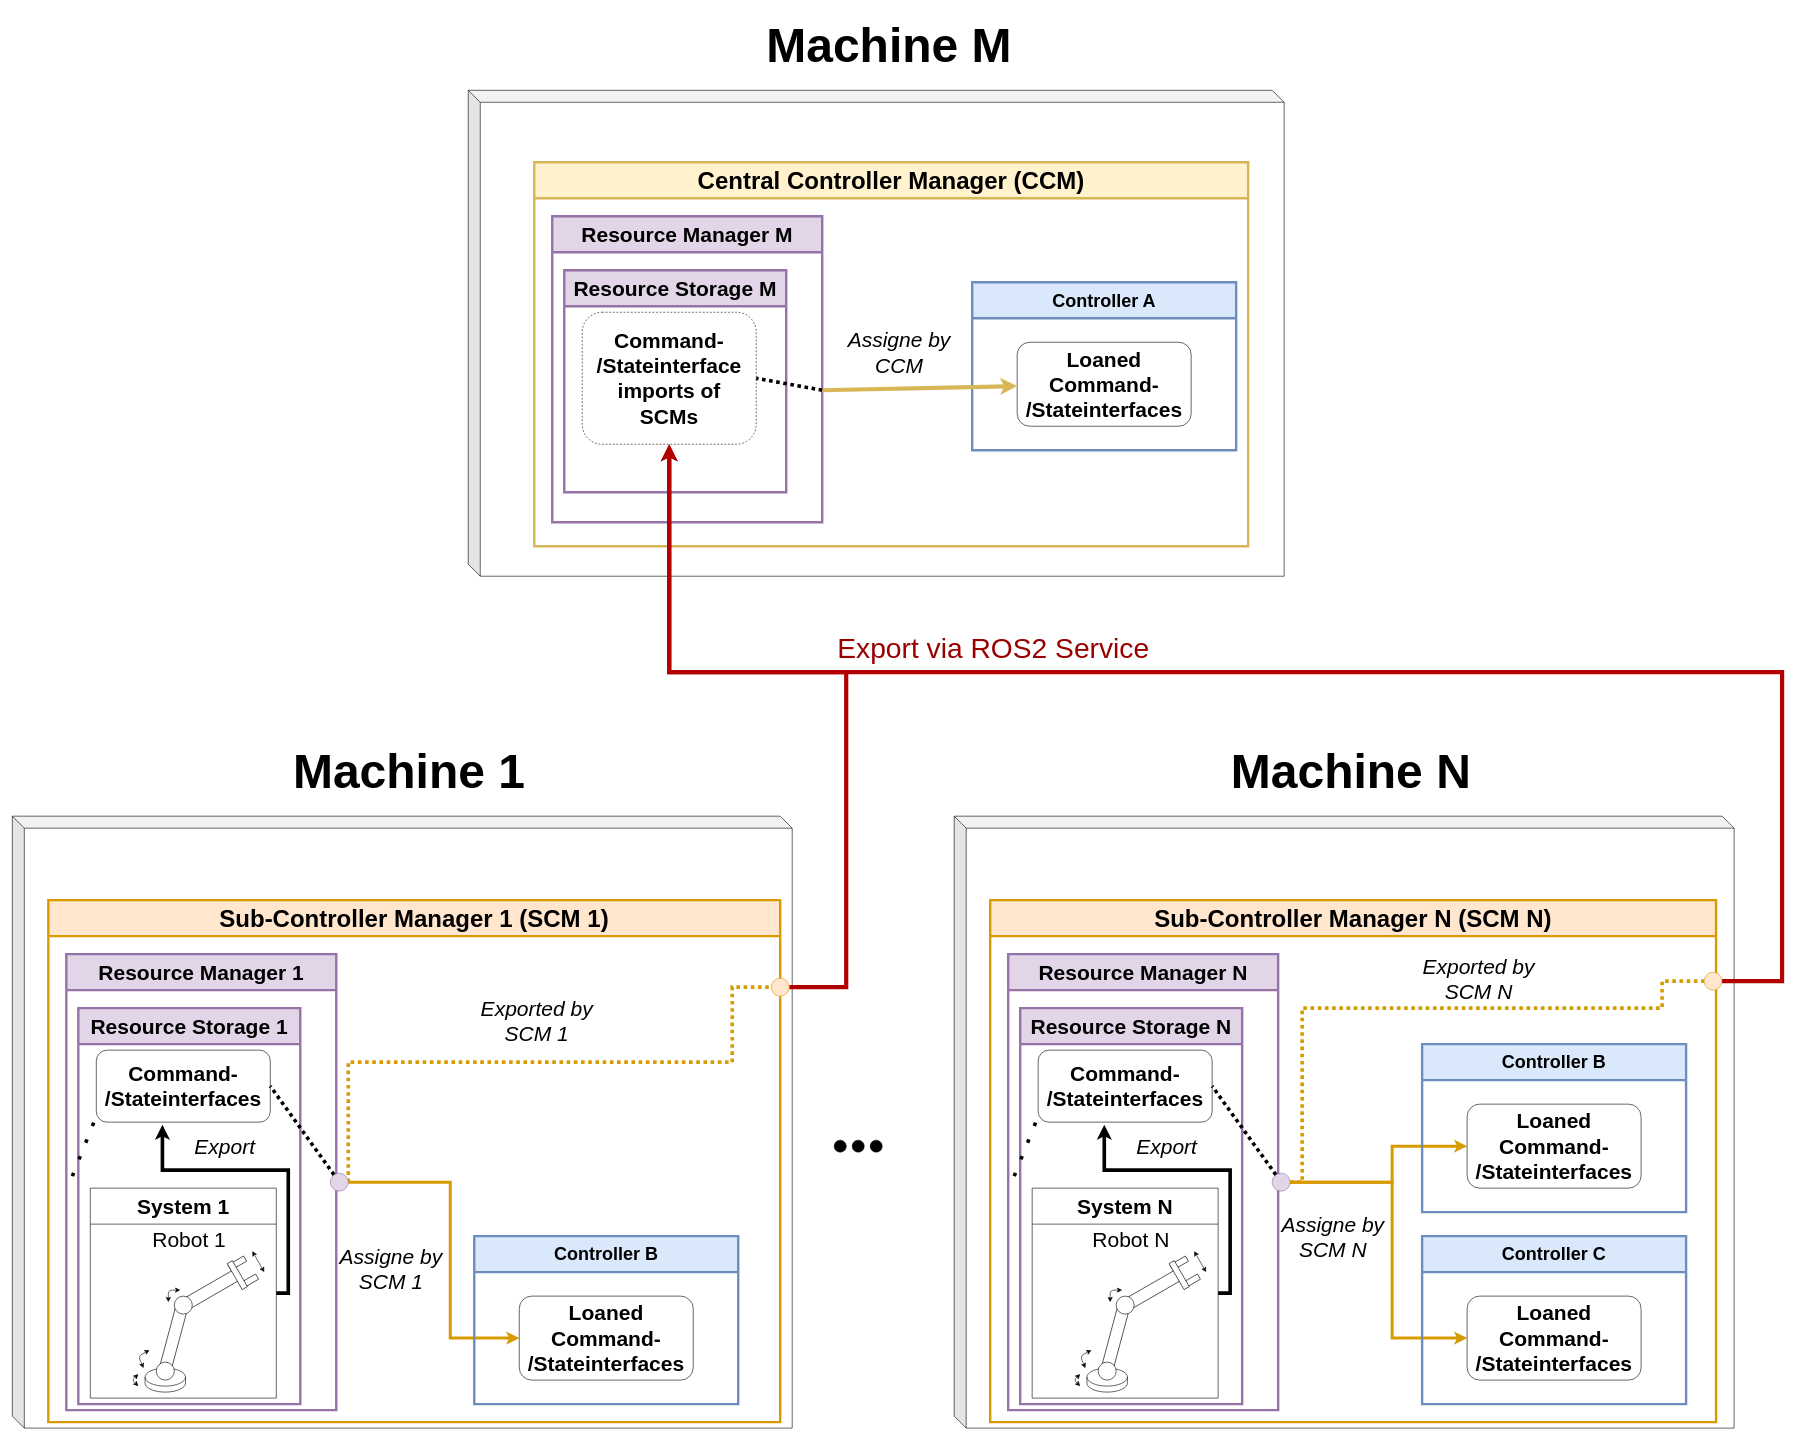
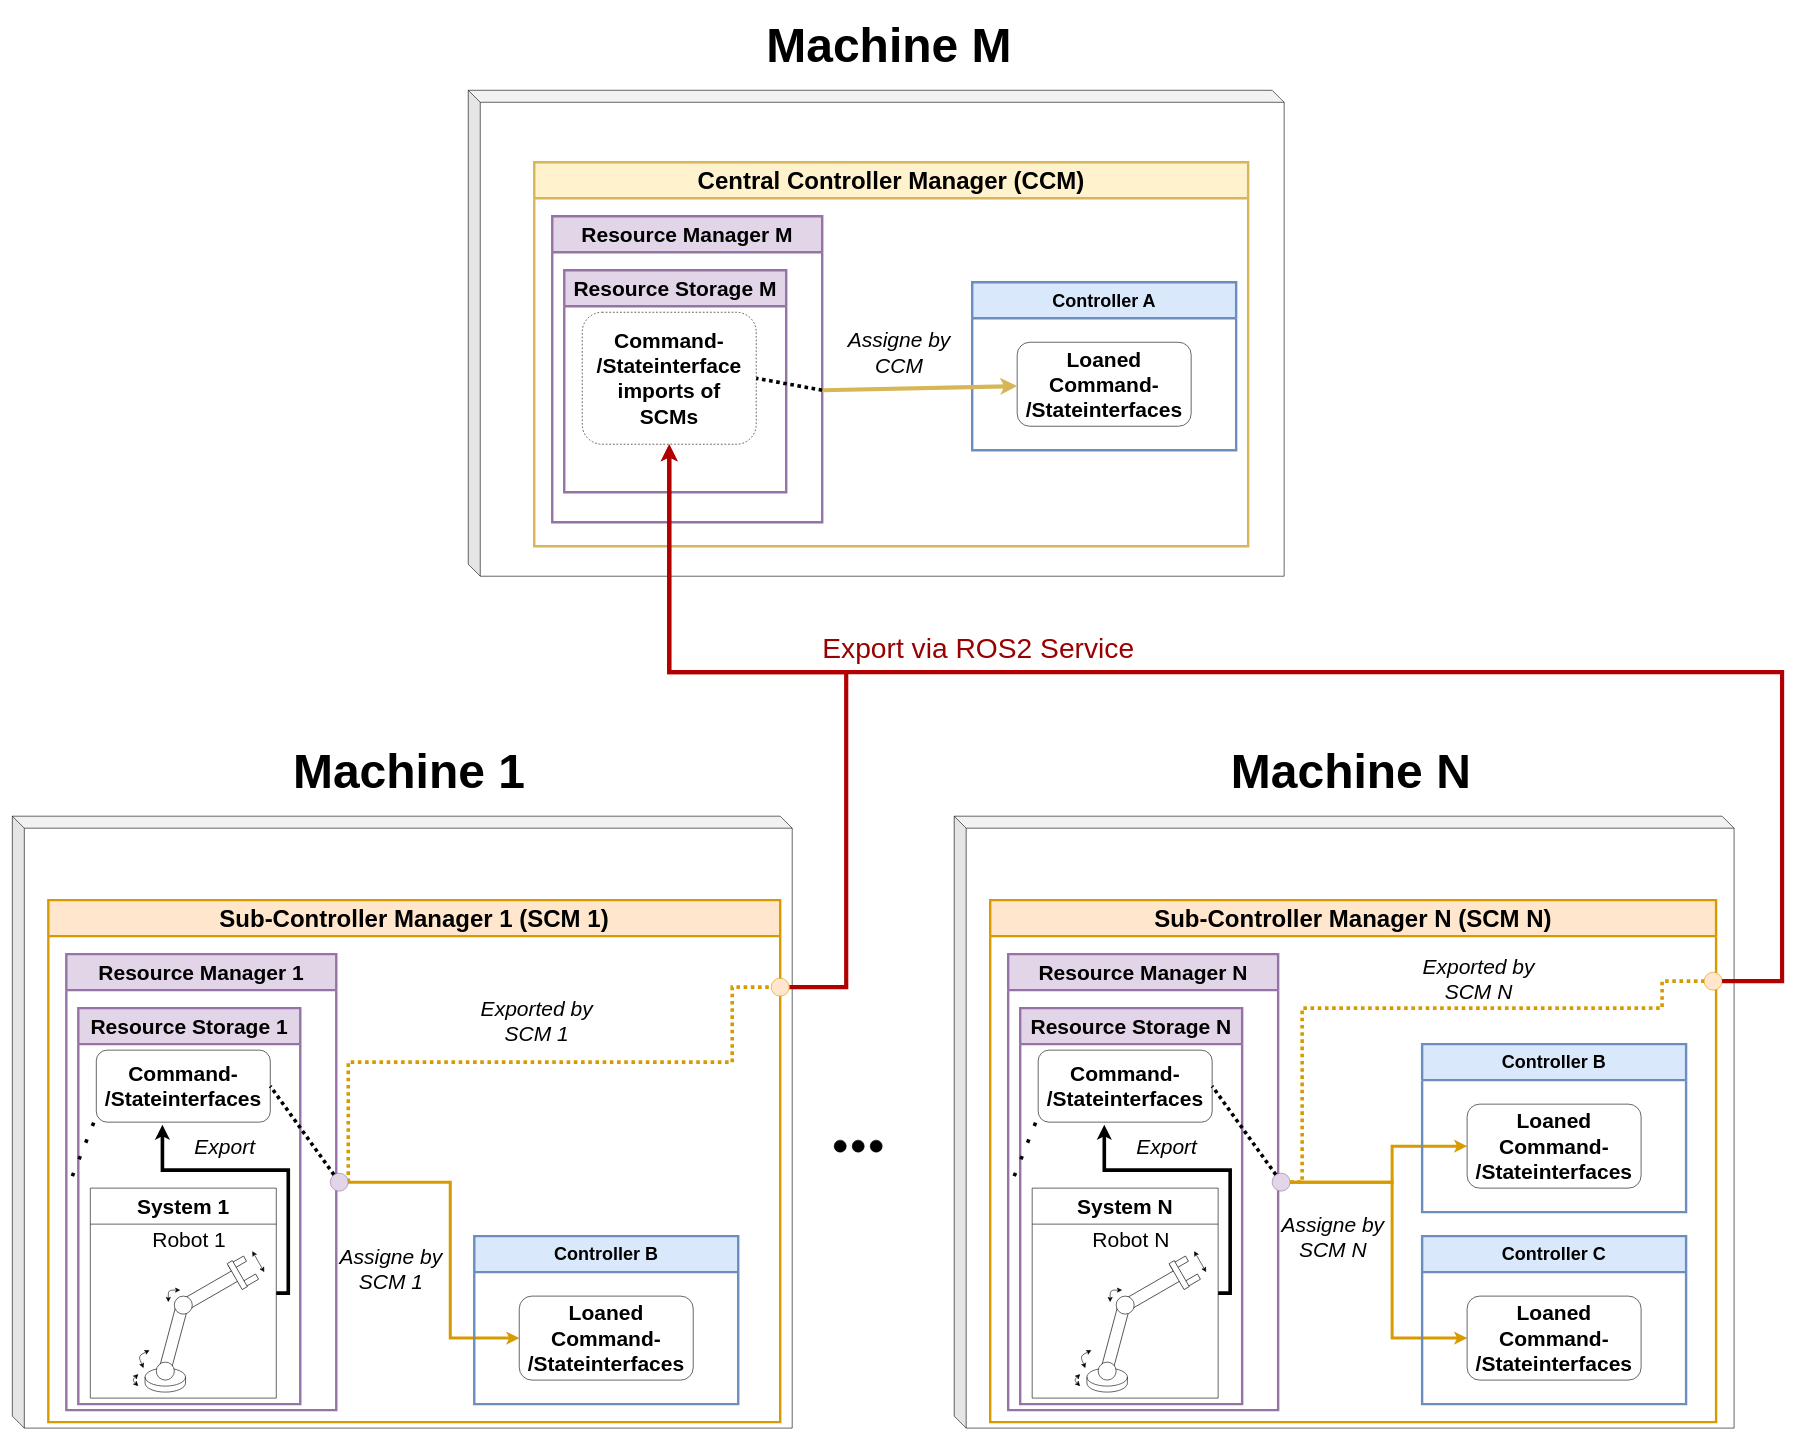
node "Export via ROS2 Service": moved (993, 648) -> (978, 648)
